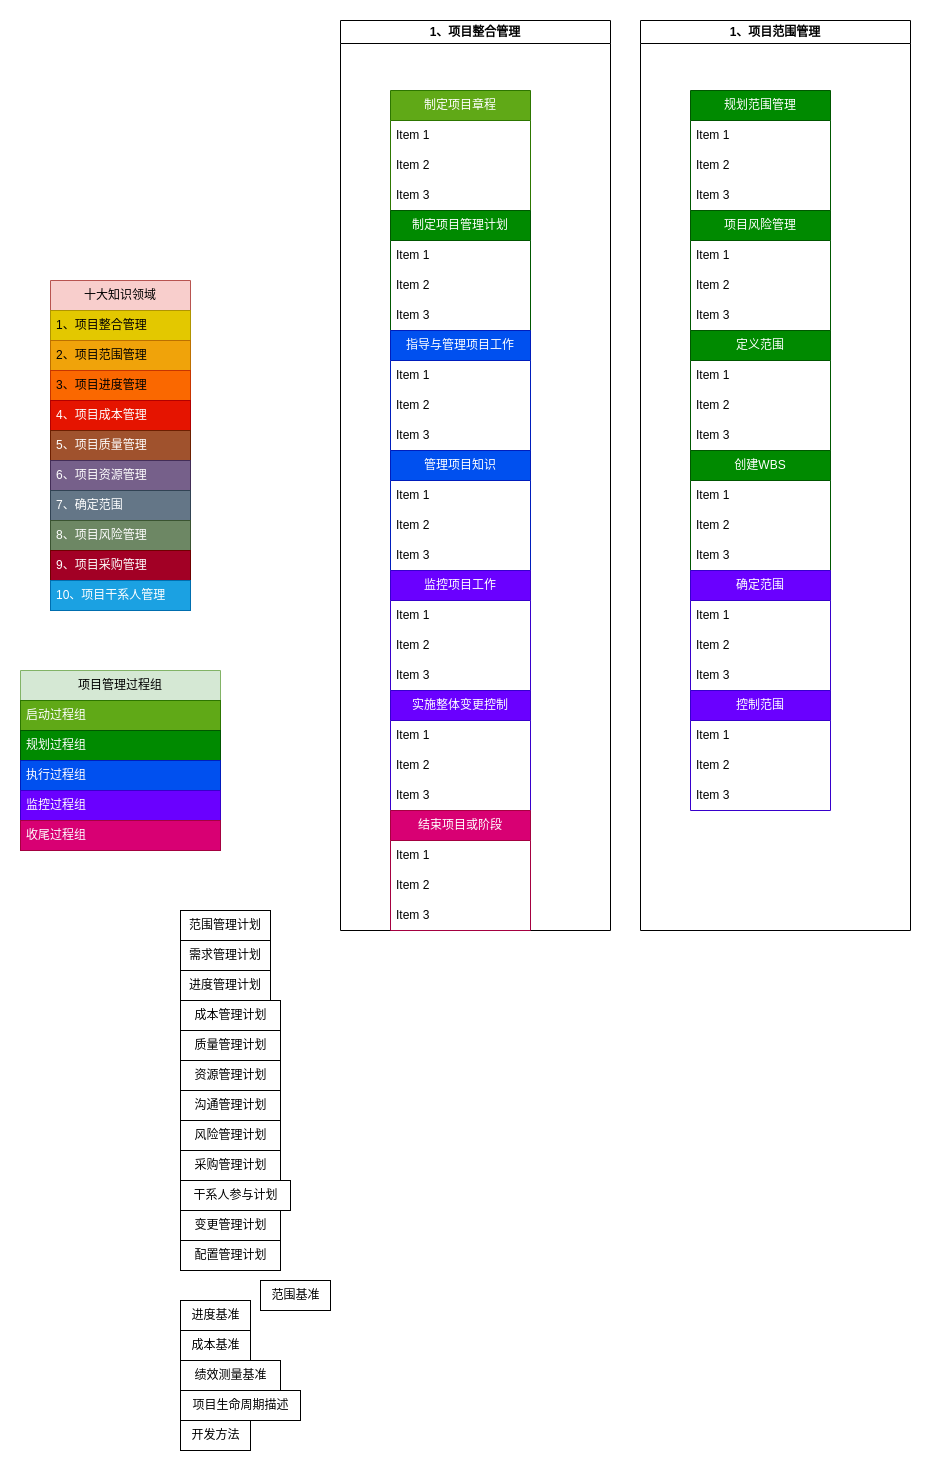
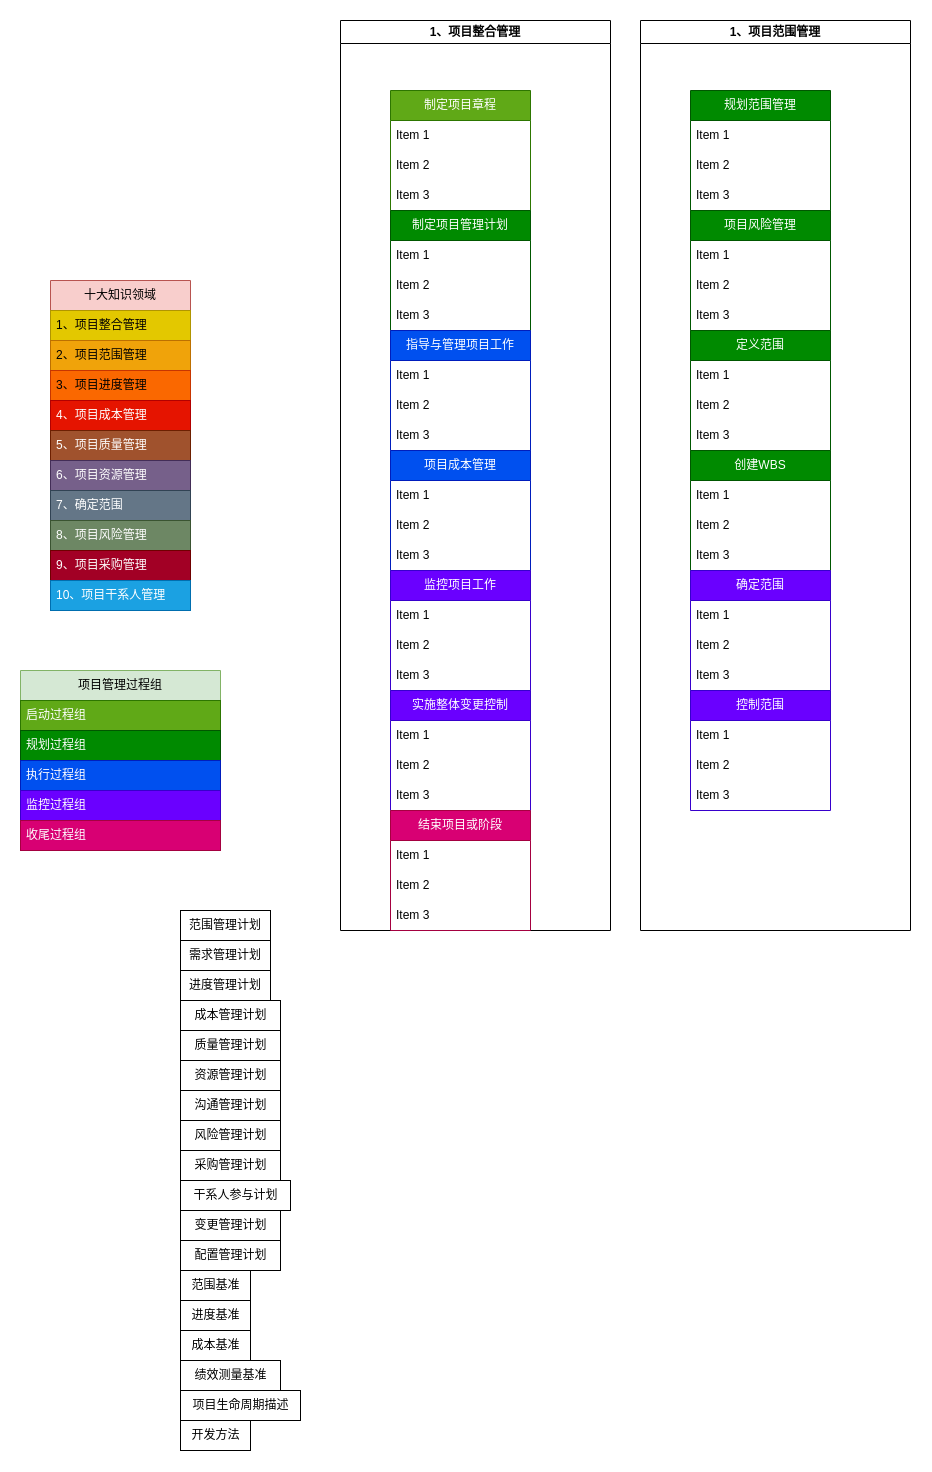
node "管理项目知识": label "管理项目知识" -> "项目成本管理"
node "范围基准": moved (296, 1296) -> (216, 1286)
